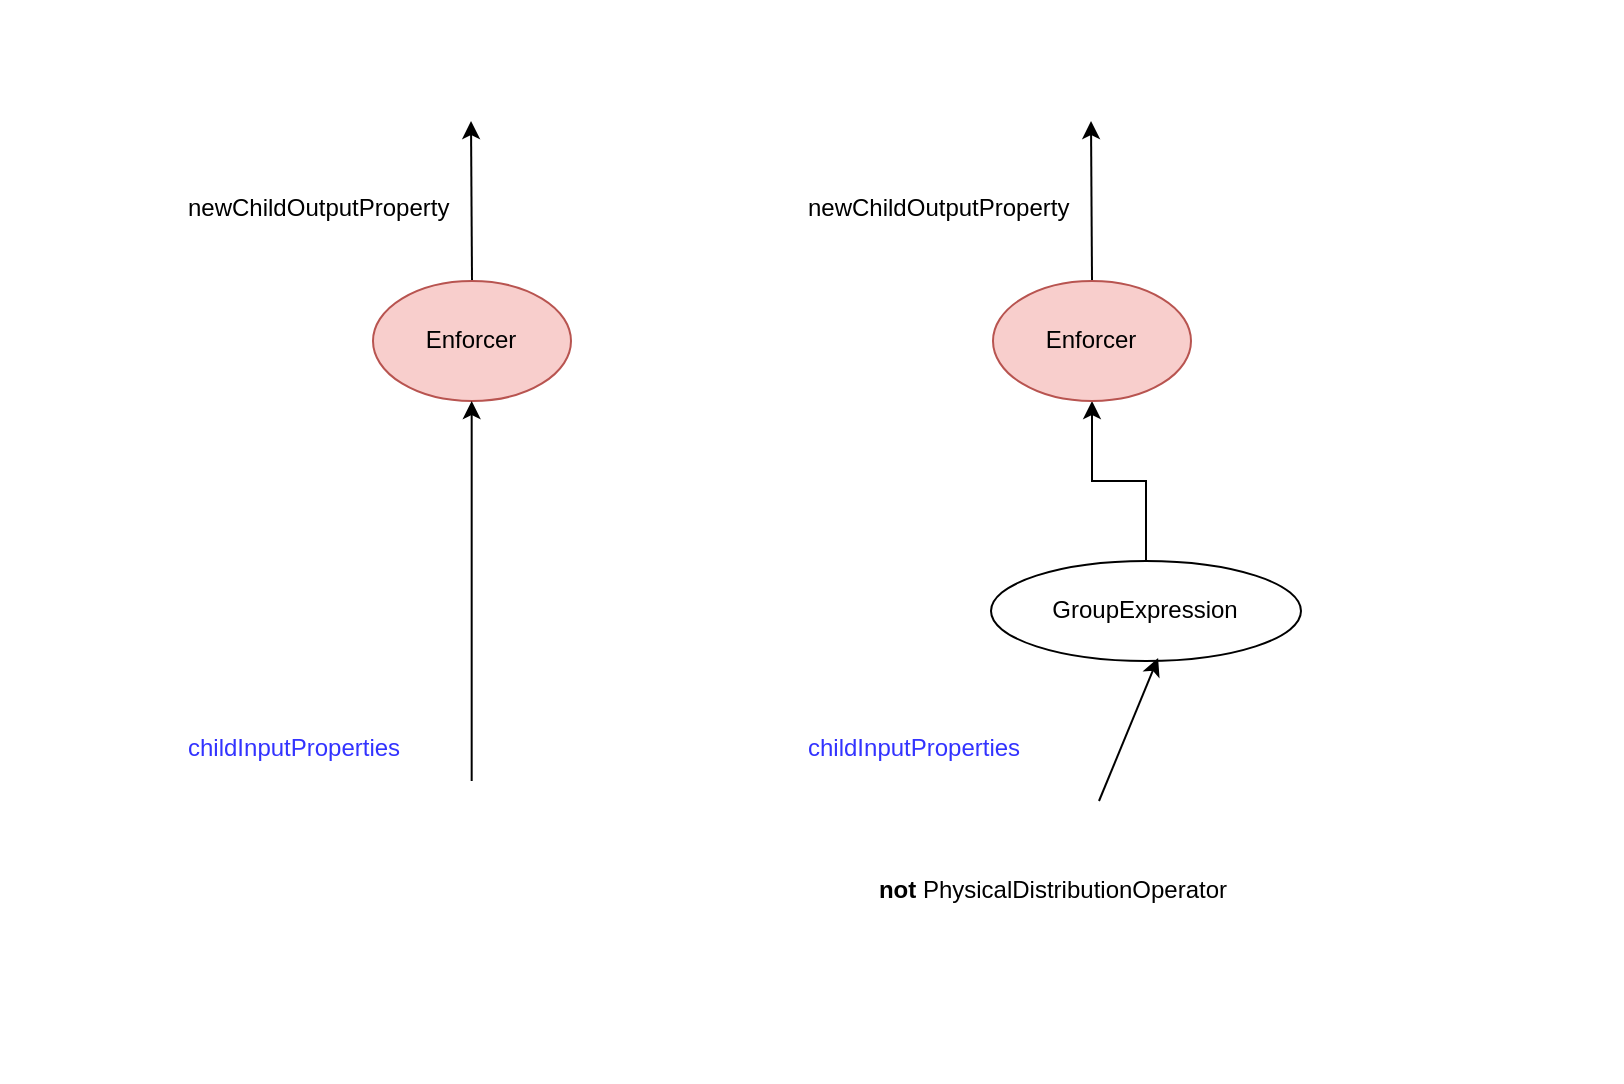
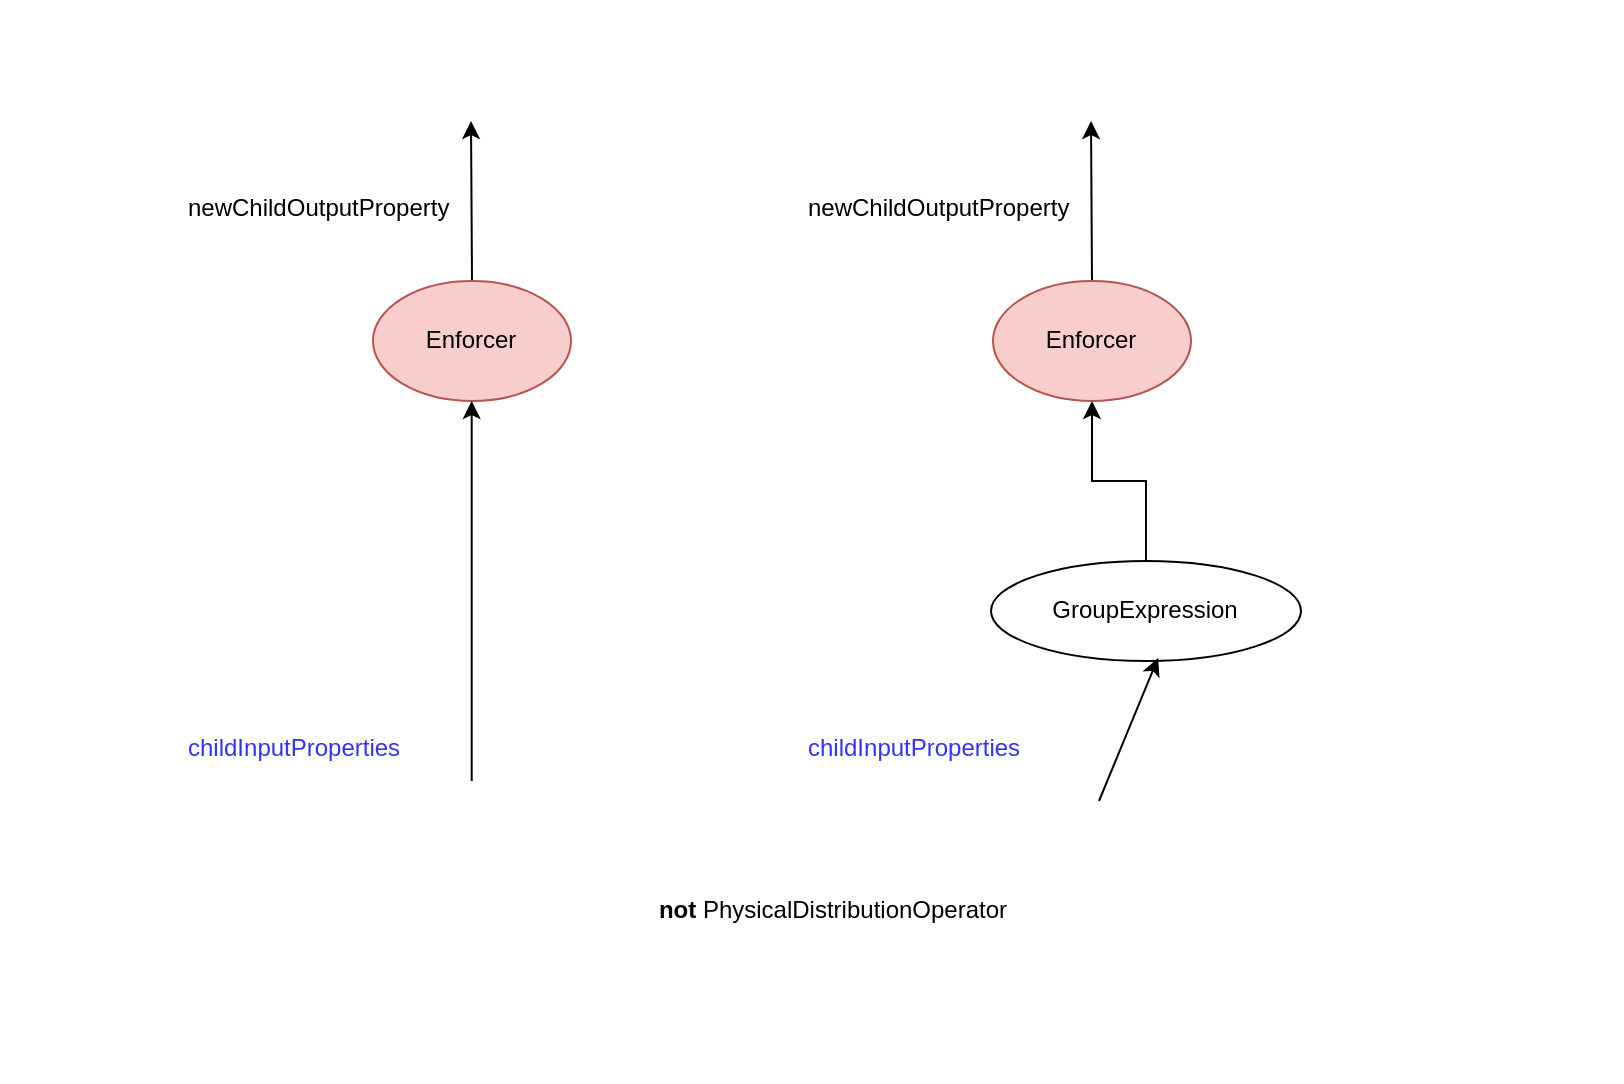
node "not PhysicalDistributionOperator": moved (1053, 891) -> (833, 911)
